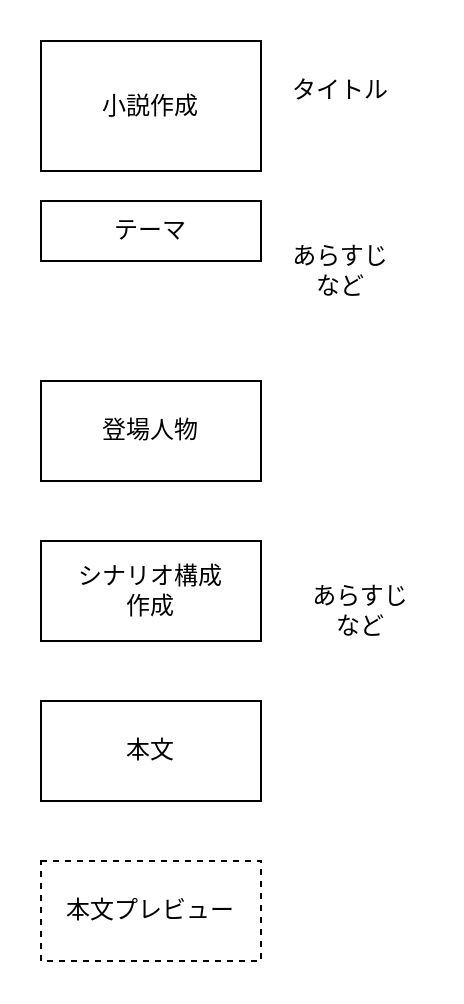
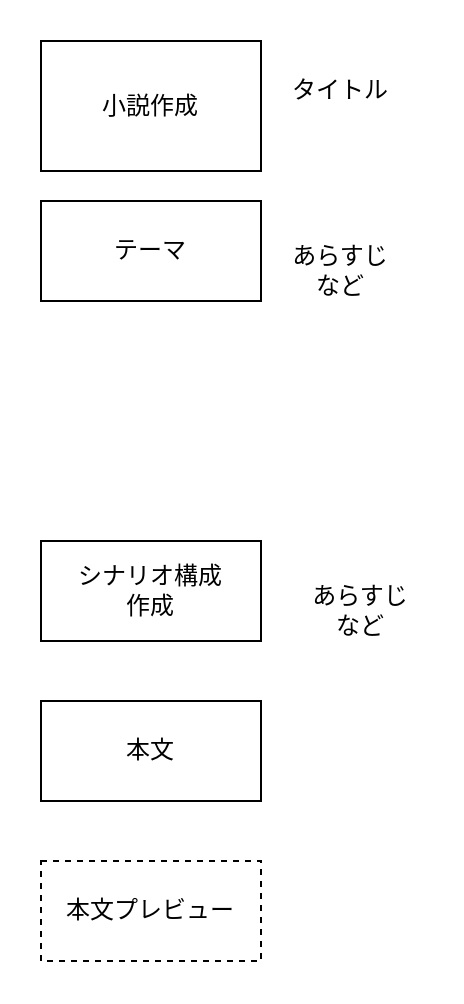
node "テーマ": size 220x60 -> 220x100
node "登場人物": removed
